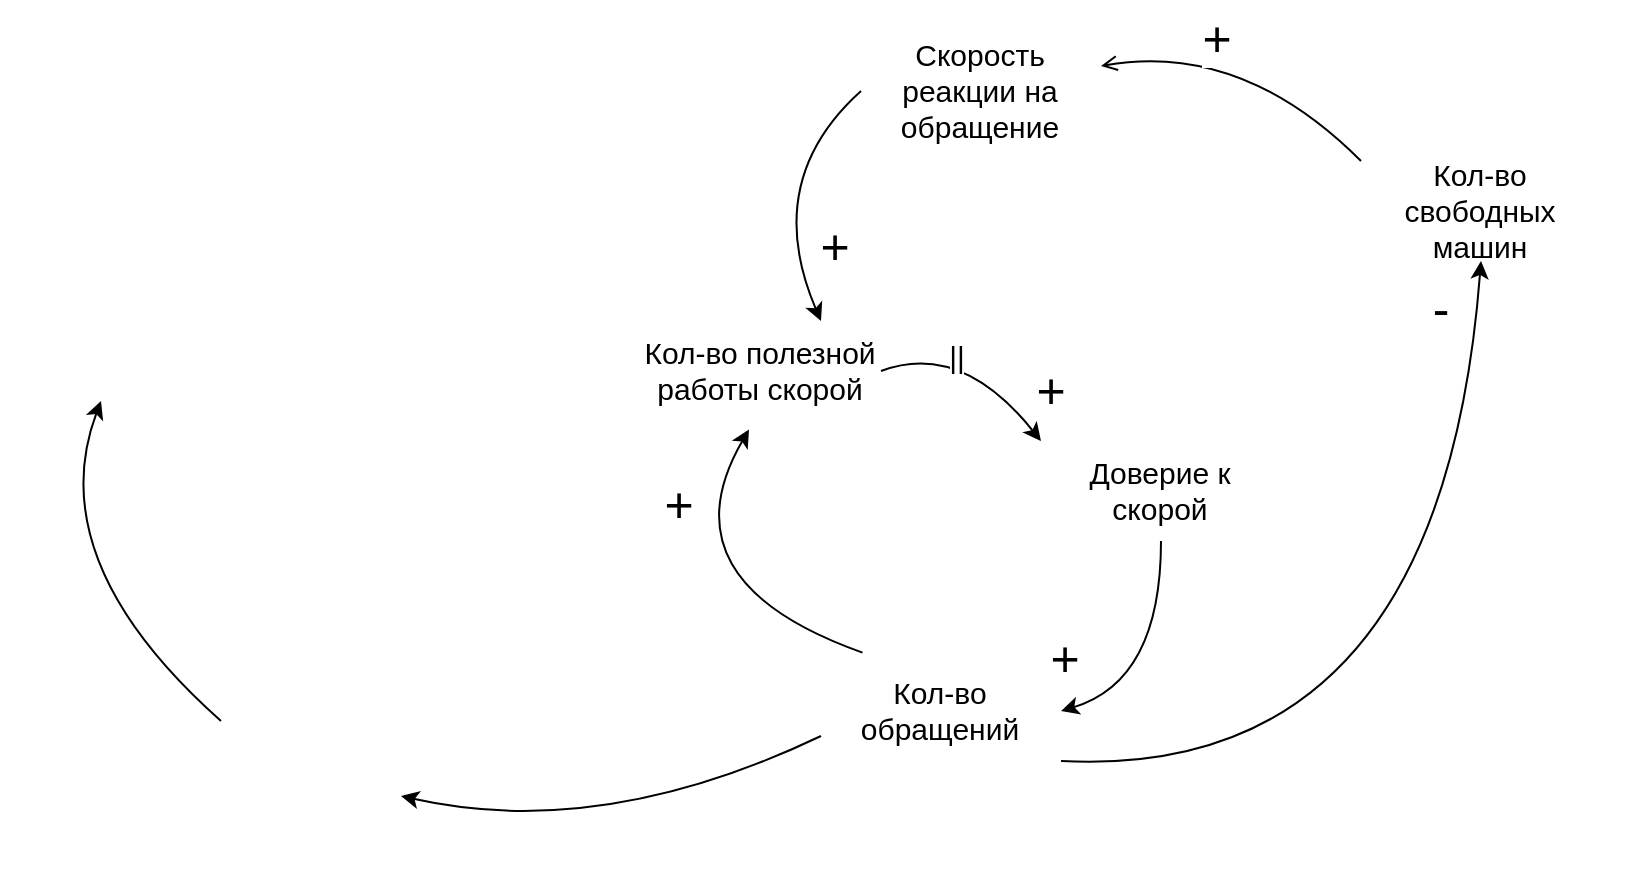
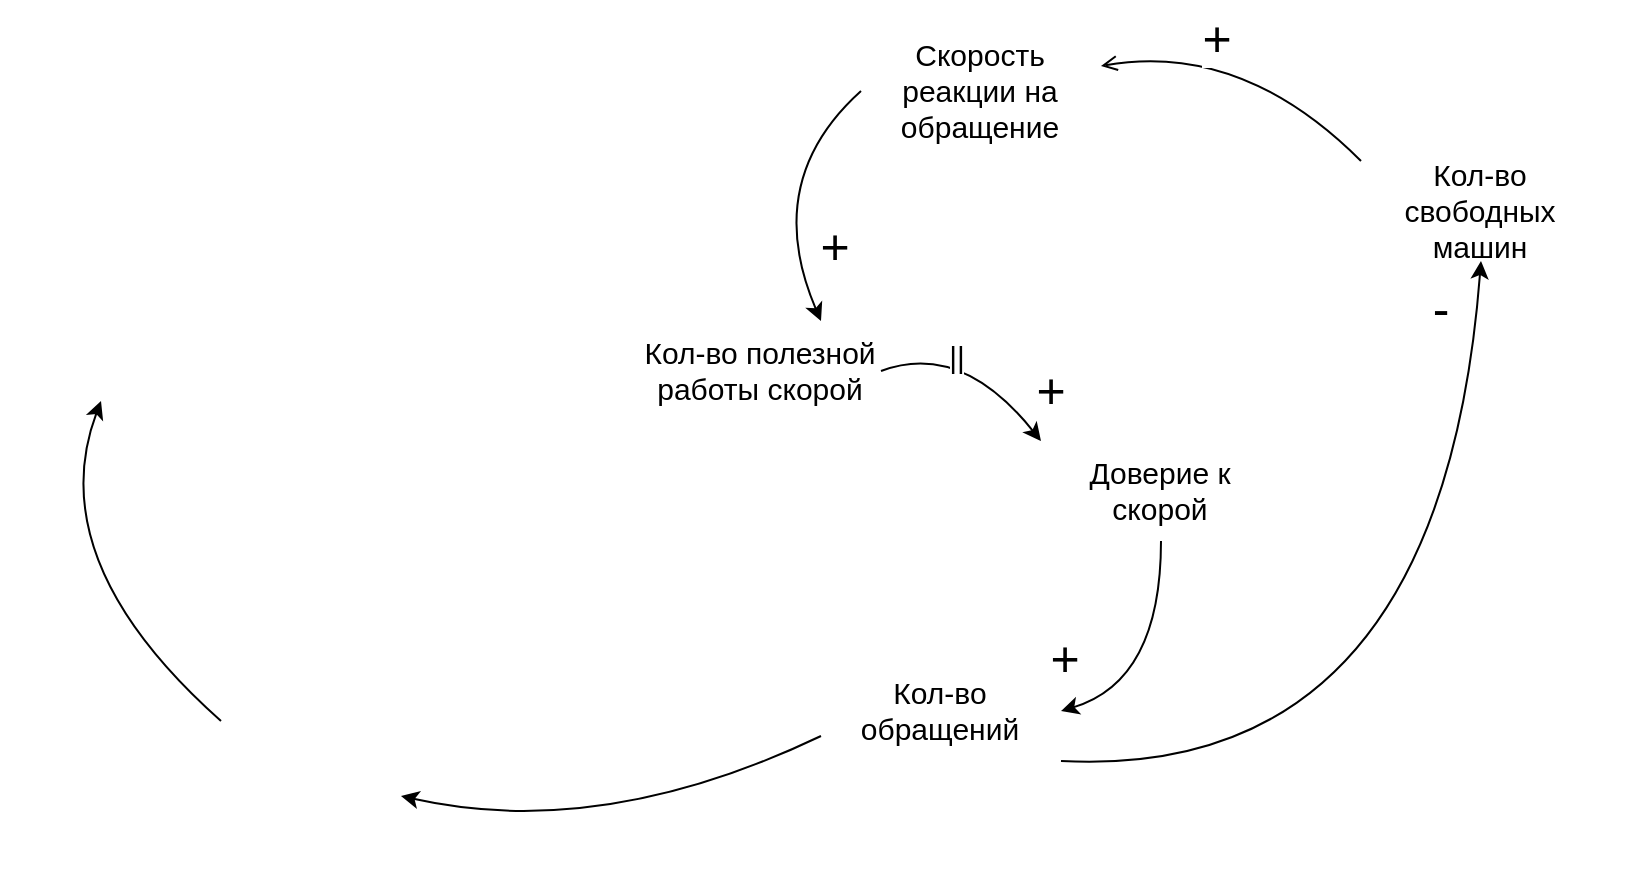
edge "Кол-во обращений" -> "Кол-во полезной работы скорой": removed, label "+"
